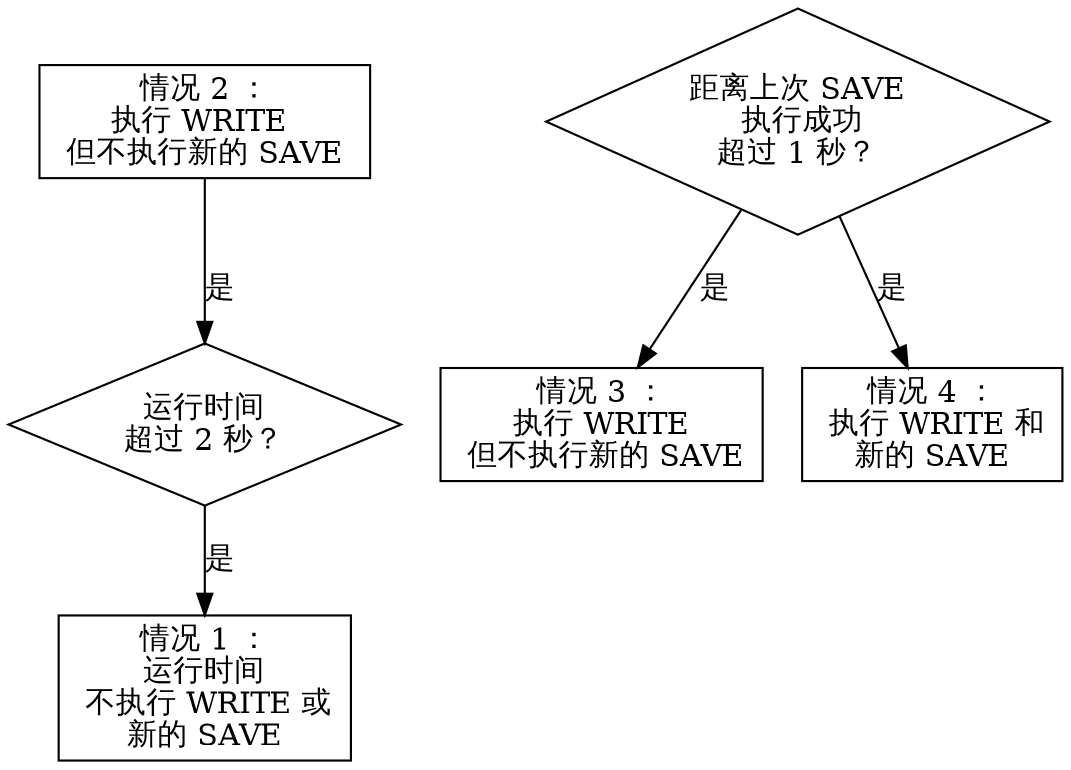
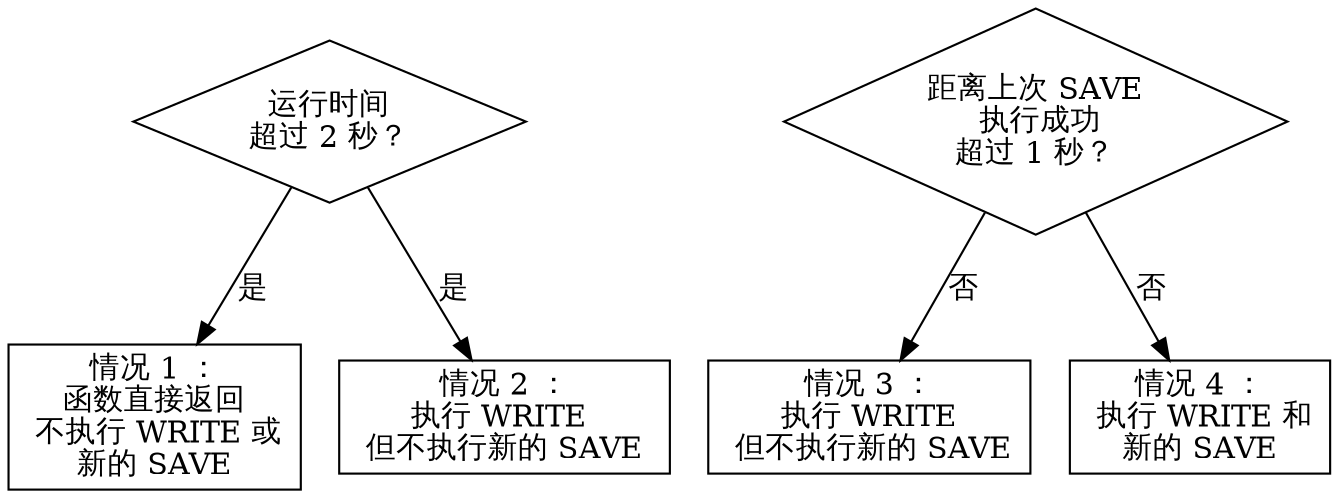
edge "情况 2 ： 执行 WRITE 但不执行新的 SAVE" -> "运行时间 超过 2 秒？": reversed
edge "距离上次 SAVE 执行成功 超过 1 秒？" -> "情况 3 ： 执行 WRITE 但不执行新的 SAVE": label "是" -> "否"
edge "距离上次 SAVE 执行成功 超过 1 秒？" -> "情况 4 ： 执行 WRITE 和 新的 SAVE": label "是" -> "否"
node "情况 1 ： 运行时间 不执行 WRITE 或 新的 SAVE": label "情况 1 ： 运行时间 不执行 WRITE 或 新的 SAVE" -> "情况 1 ： 函数直接返回 不执行 WRITE 或 新的 SAVE"
